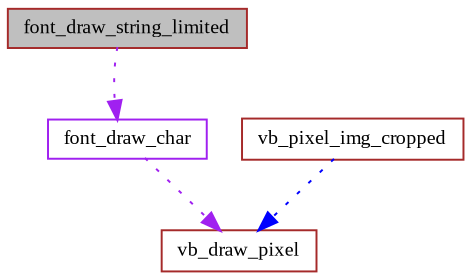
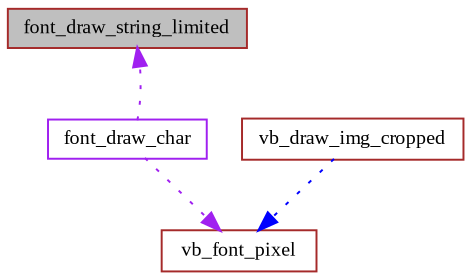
edge "font_draw_string_limited" -> "font_draw_char": reversed
node "vb_pixel_img_cropped": label "vb_pixel_img_cropped" -> "vb_draw_img_cropped"
node "vb_draw_pixel": label "vb_draw_pixel" -> "vb_font_pixel"
